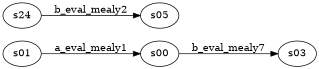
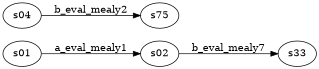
node "s24": label "s24" -> "s04"
node "s05": label "s05" -> "s75"
node "s00": label "s00" -> "s02"
node "s03": label "s03" -> "s33"
